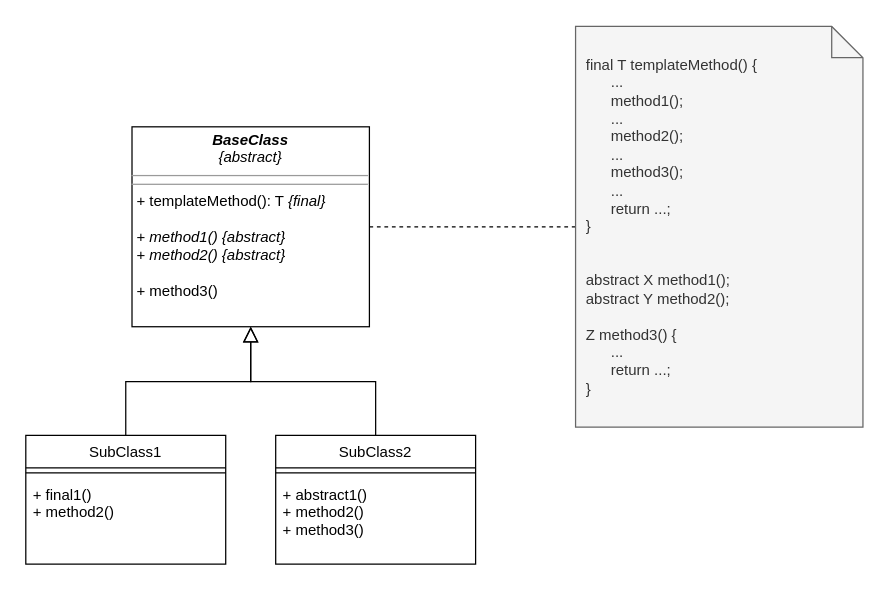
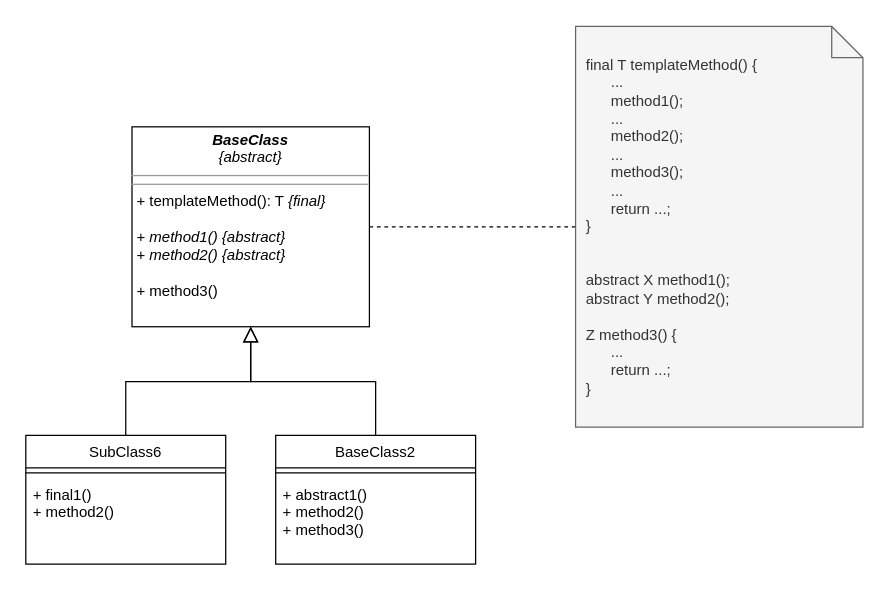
node "SubClass1": label "SubClass1" -> "SubClass6"
node "SubClass2": label "SubClass2" -> "BaseClass2"
